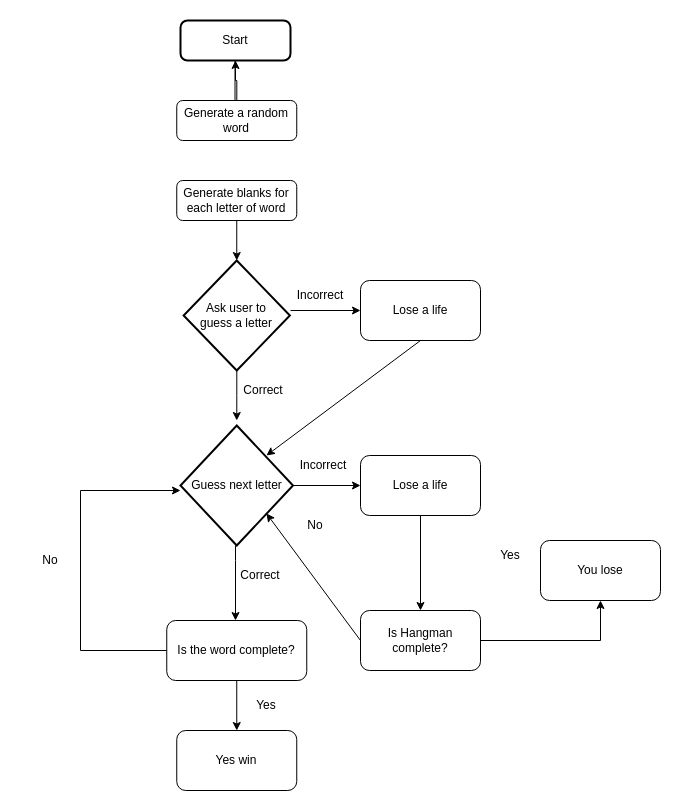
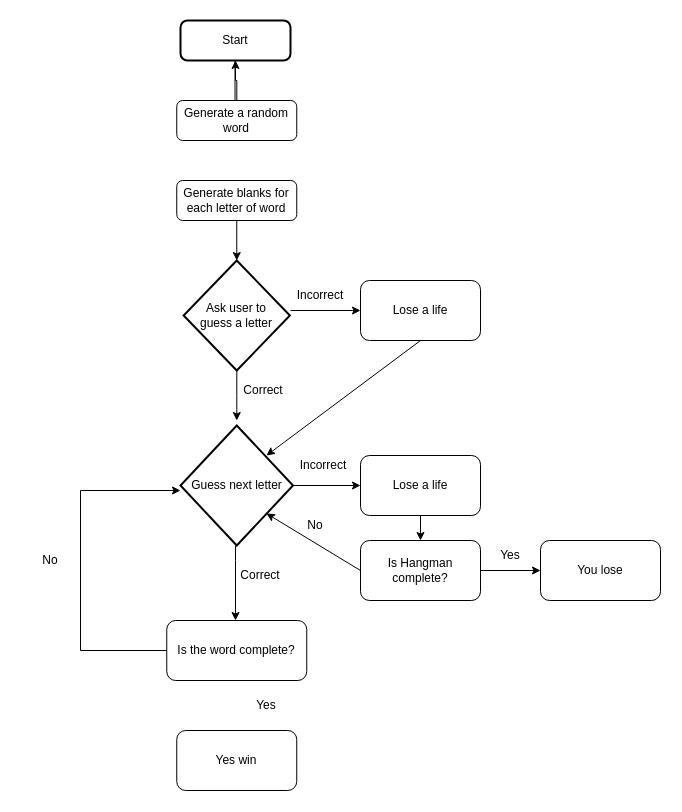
node "Is Hangman complete?": moved (421, 641) -> (421, 571)
edge "Is the word complete?" -> "Yes win": removed
